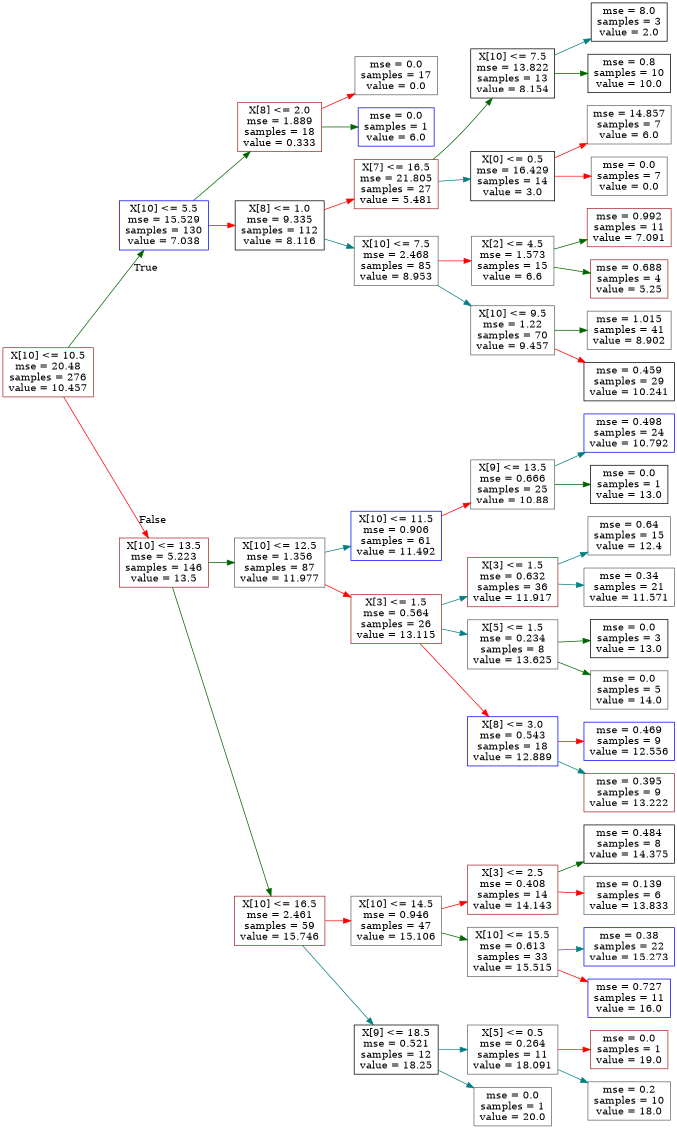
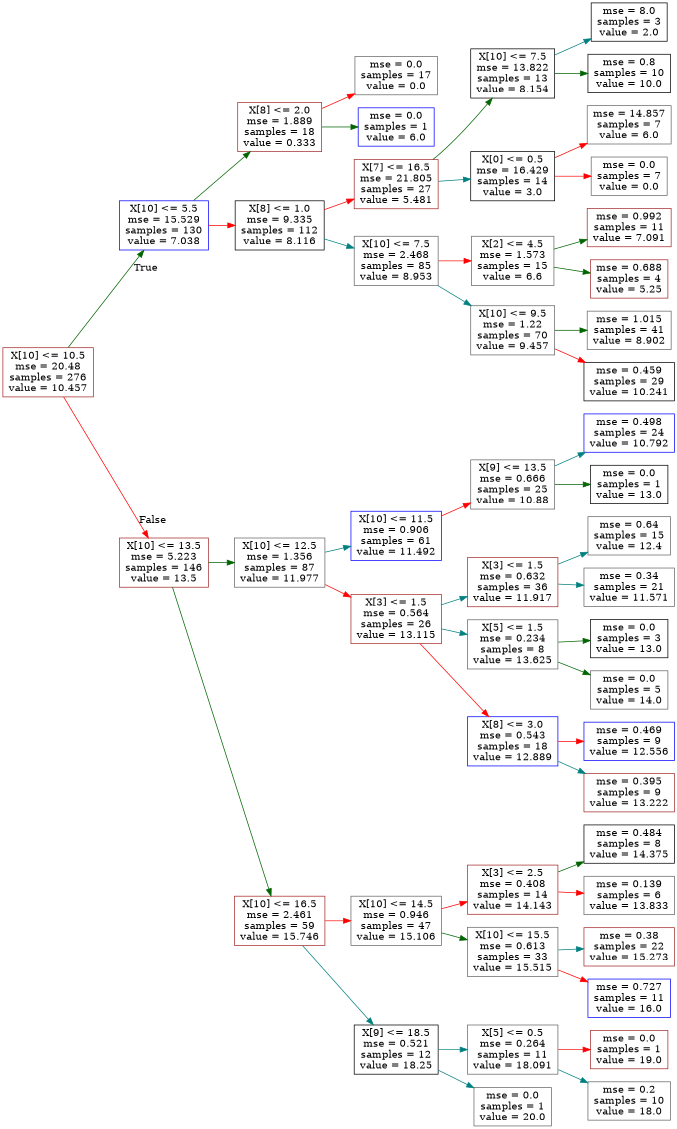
node "mse = 0.38 samples = 22 value = 15.273": color blue -> brown
